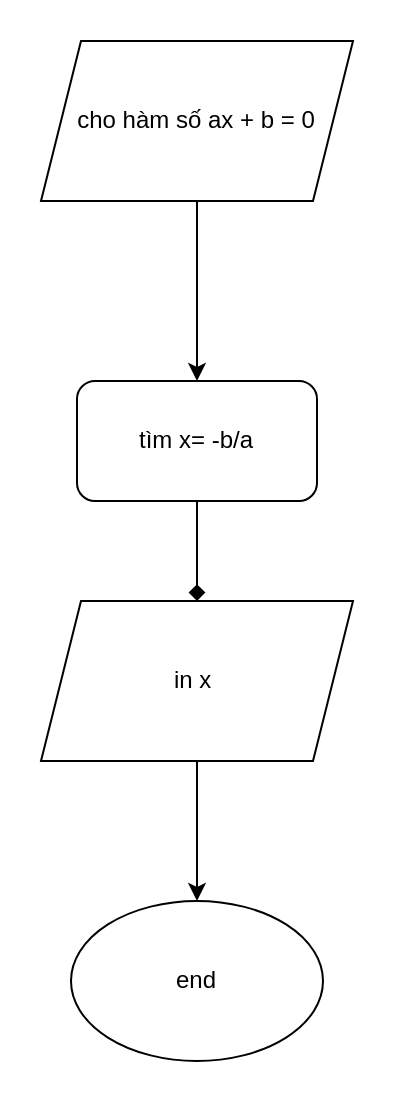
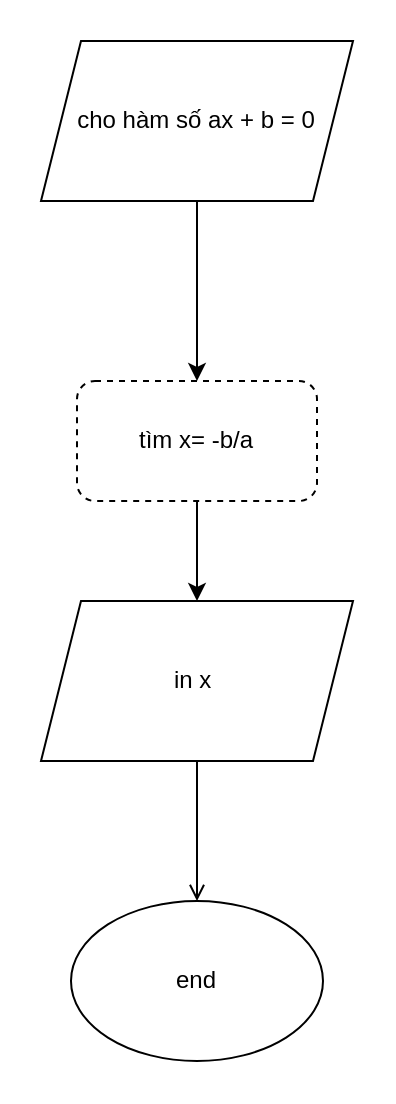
node "tìm x= -b/a": style solid -> dashed
edge "tìm x= -b/a" -> "in x": arrowhead diamond -> classic
edge "in x" -> "end": arrowhead classic -> open
